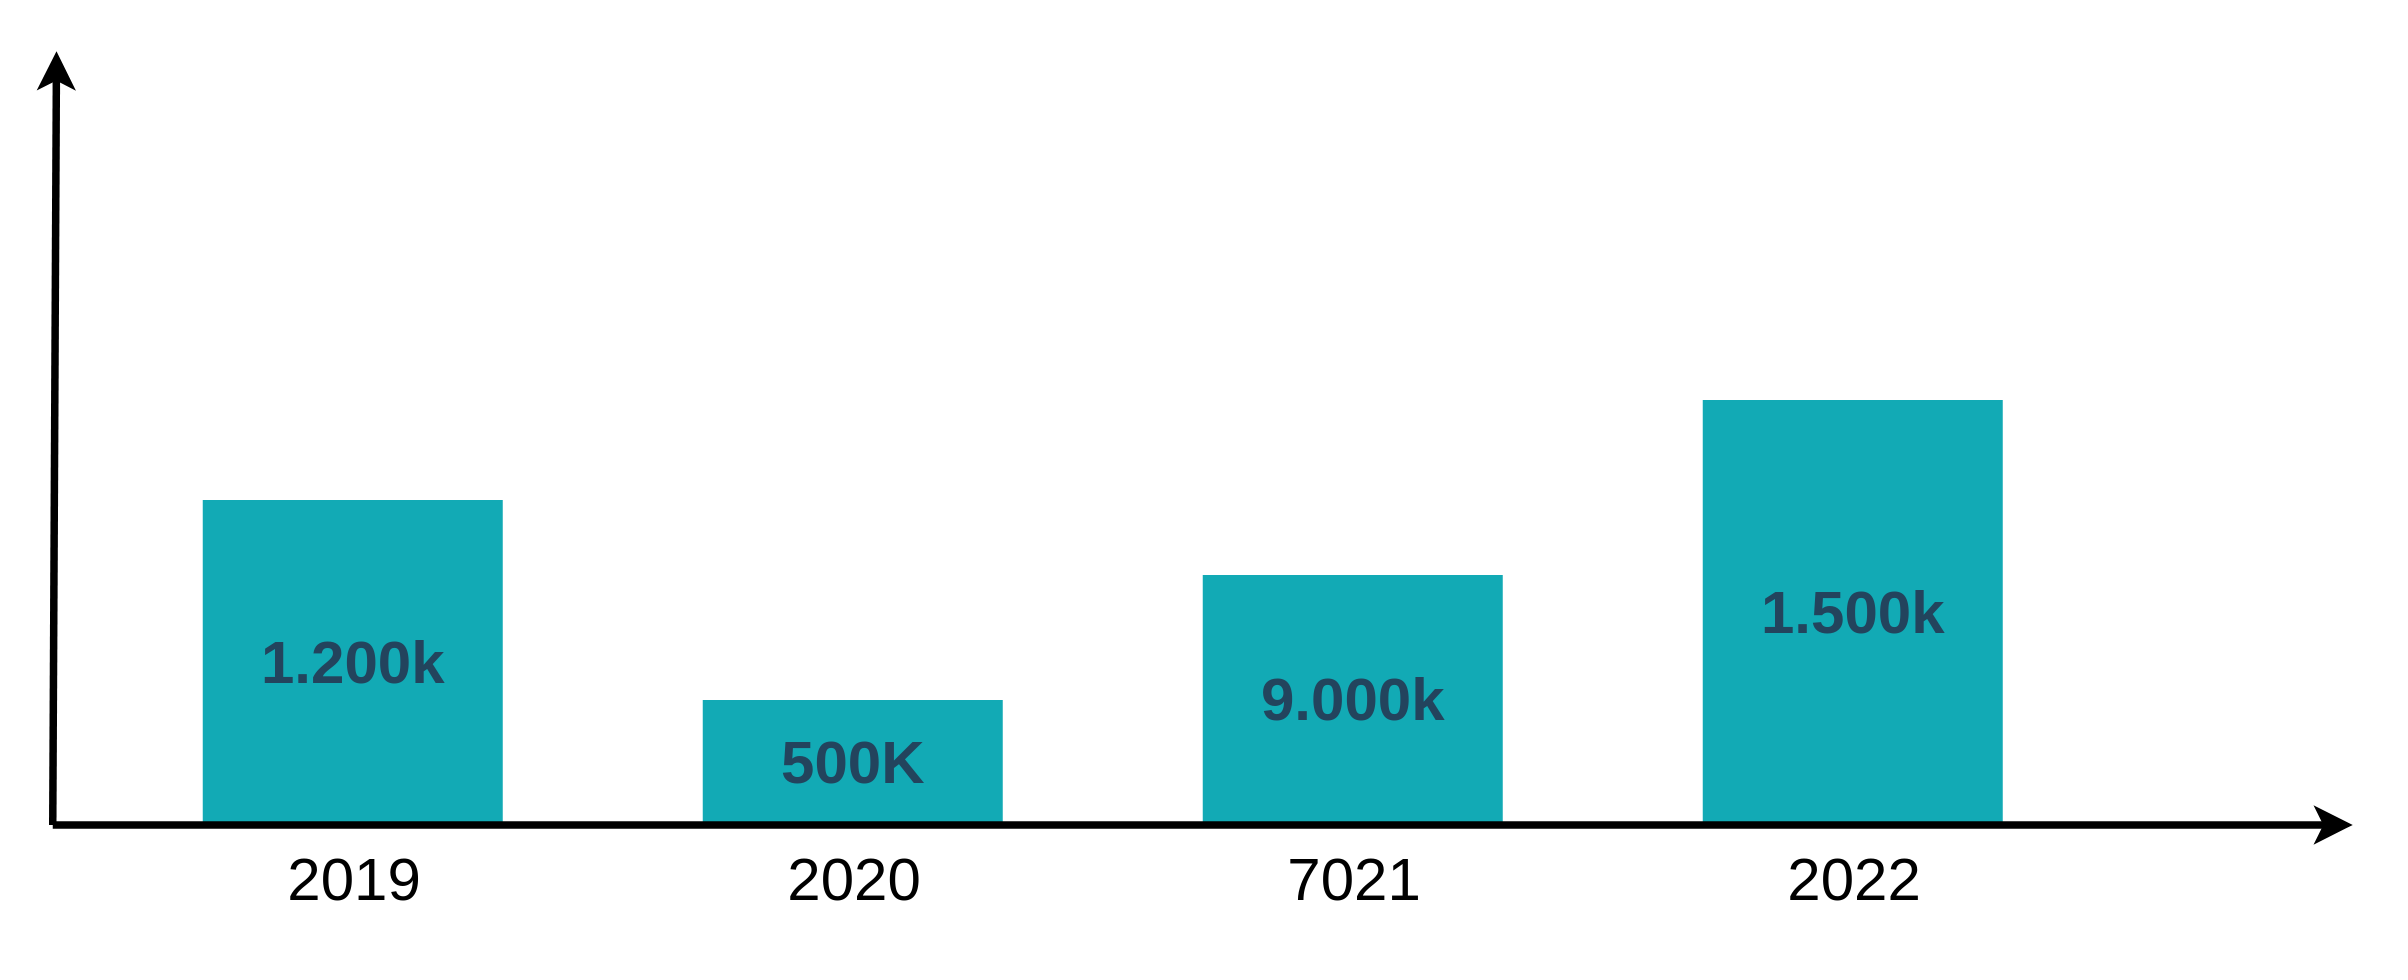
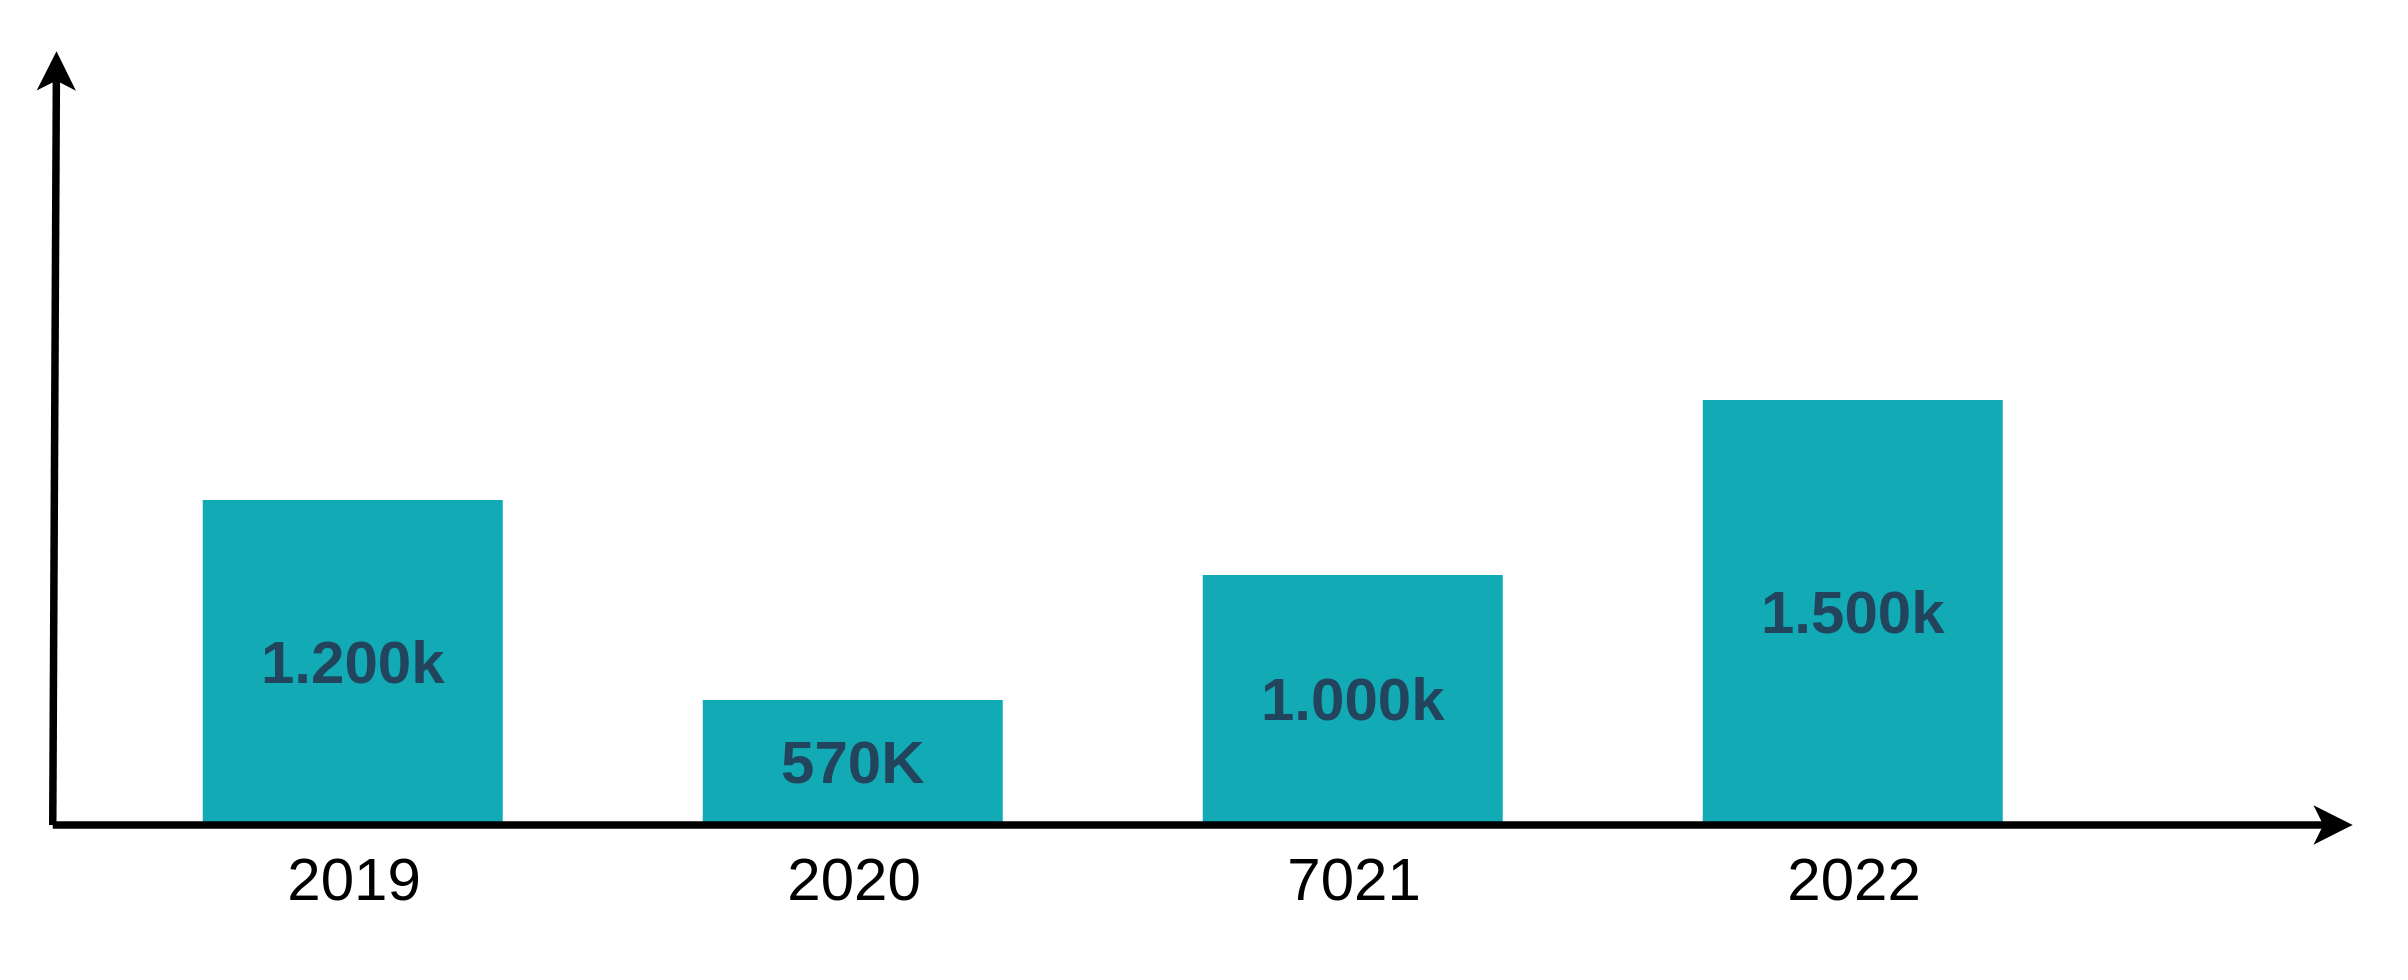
node "9.000k": label "9.000k" -> "1.000k"
node "500K": label "500K" -> "570K"
